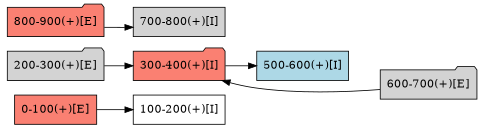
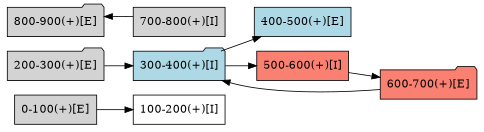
node "800-900(+)[E]": fillcolor salmon -> lightgrey
node "400-500(+)[E]": added
edge "800-900(+)[E]" -> "700-800(+)[I]": reversed
node "300-400(+)[I]": fillcolor salmon -> lightblue
node "500-600(+)[I]": fillcolor lightblue -> salmon
edge "500-600(+)[I]" -> "600-700(+)[E]": added
node "600-700(+)[E]": fillcolor lightgrey -> salmon
node "0-100(+)[E]": fillcolor salmon -> lightgrey
